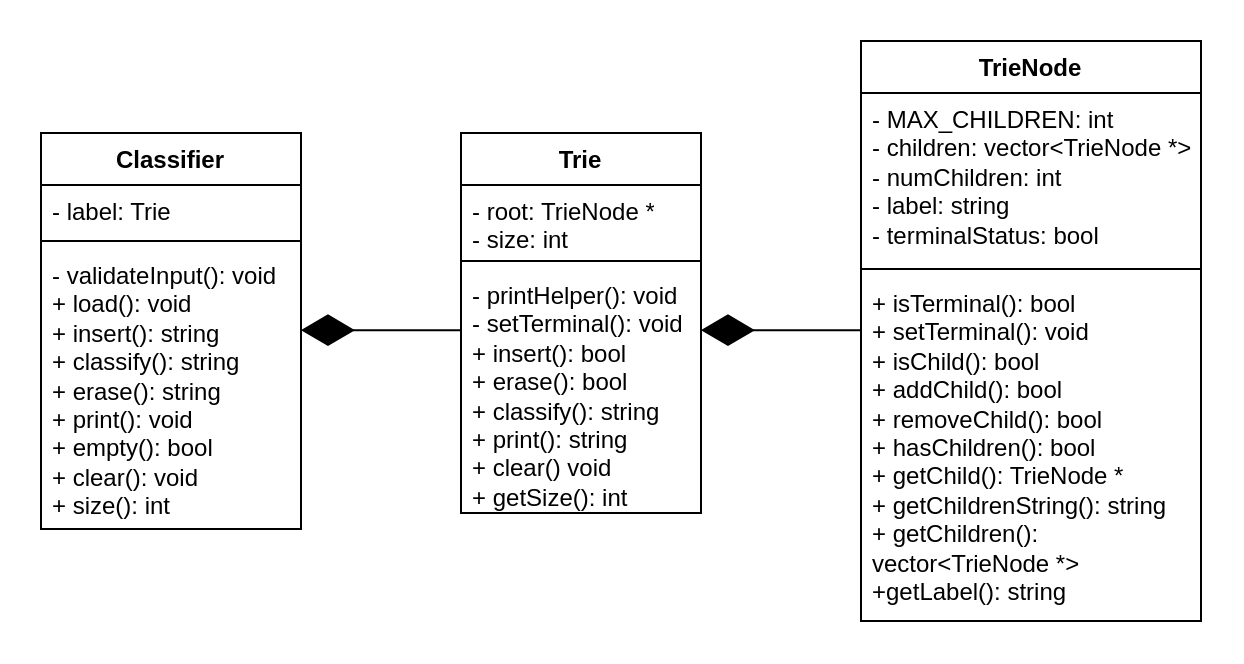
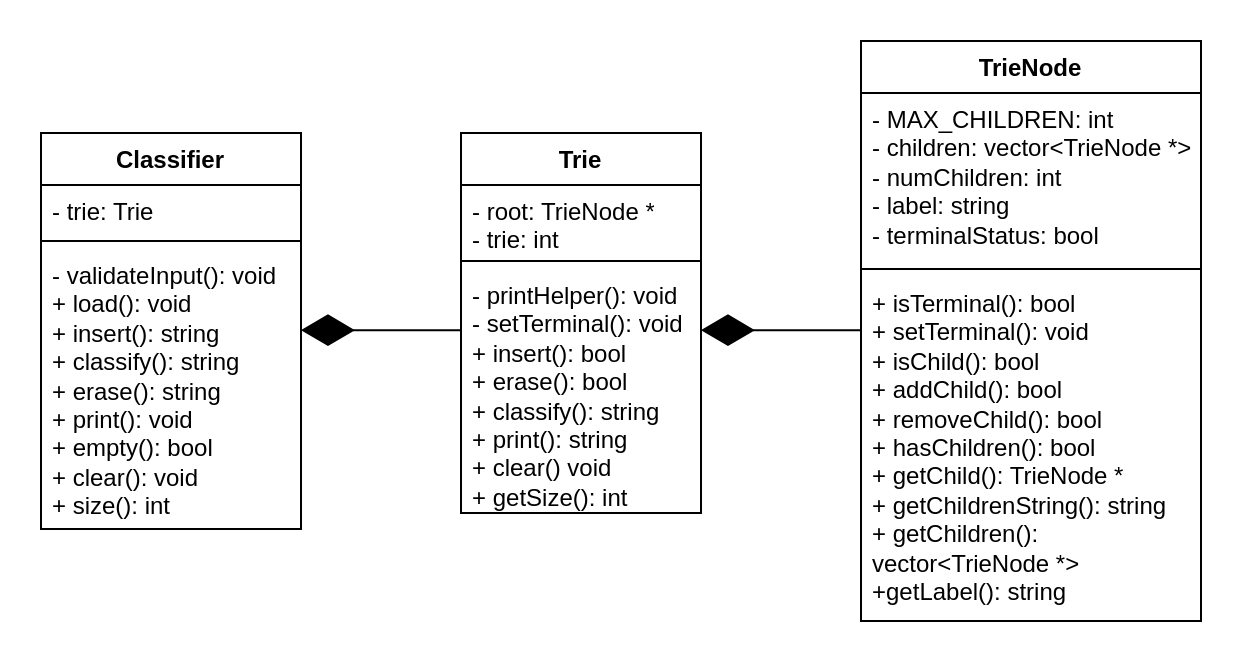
node "- label: Trie": label "- label: Trie" -> "- trie: Trie"
node "- root: TrieNode * - size: int": label "- root: TrieNode * - size: int" -> "- root: TrieNode * - trie: int"
